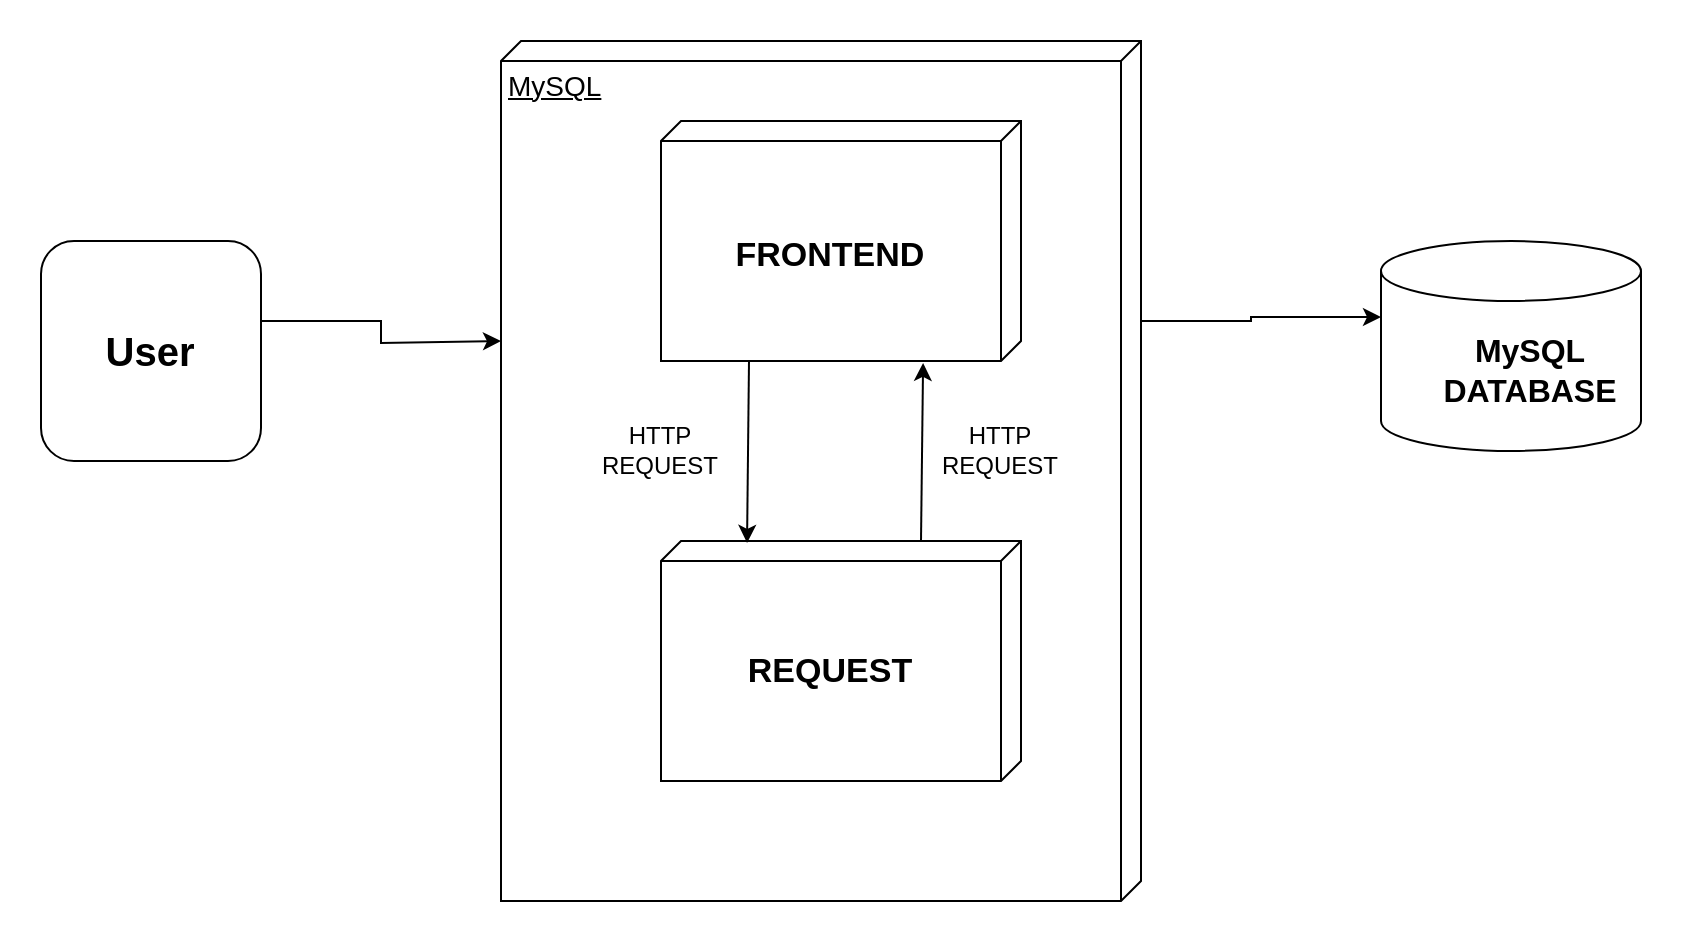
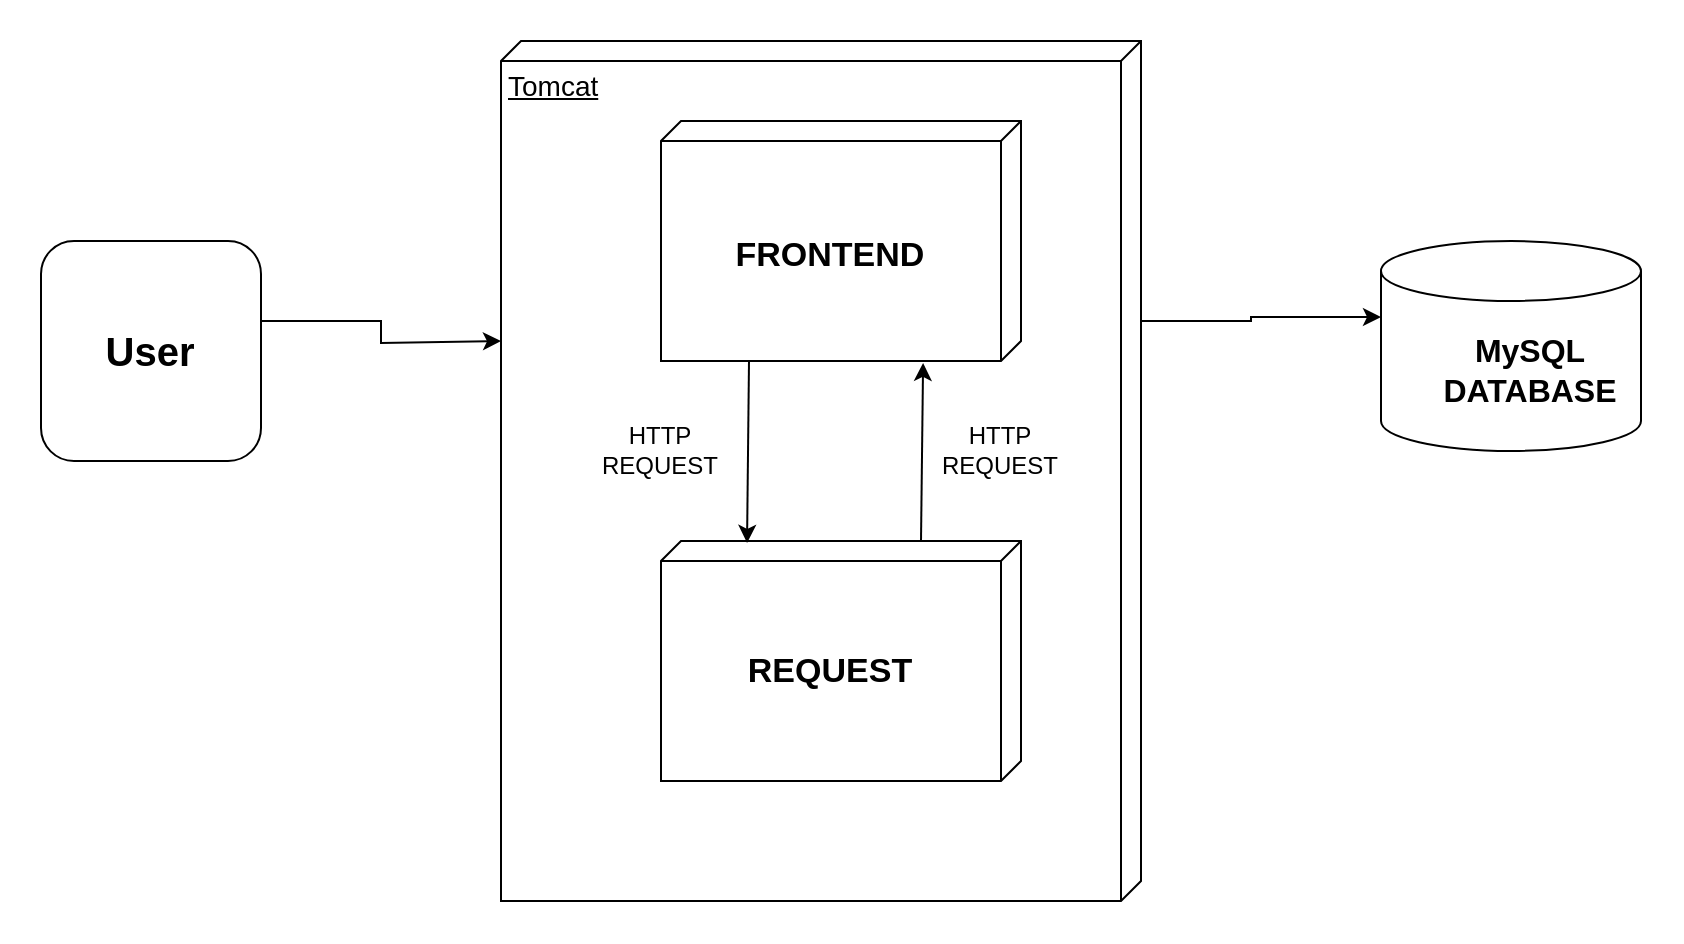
node "MySQL": label "MySQL" -> "Tomcat"
